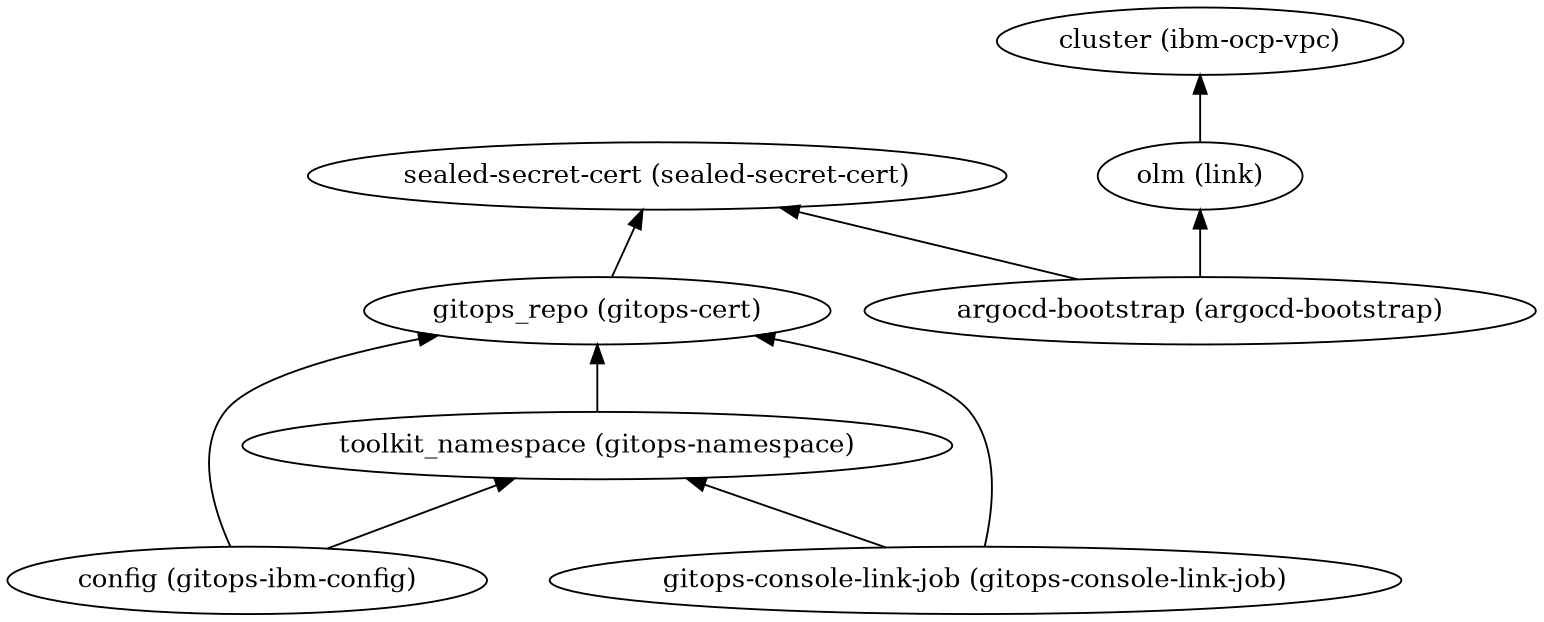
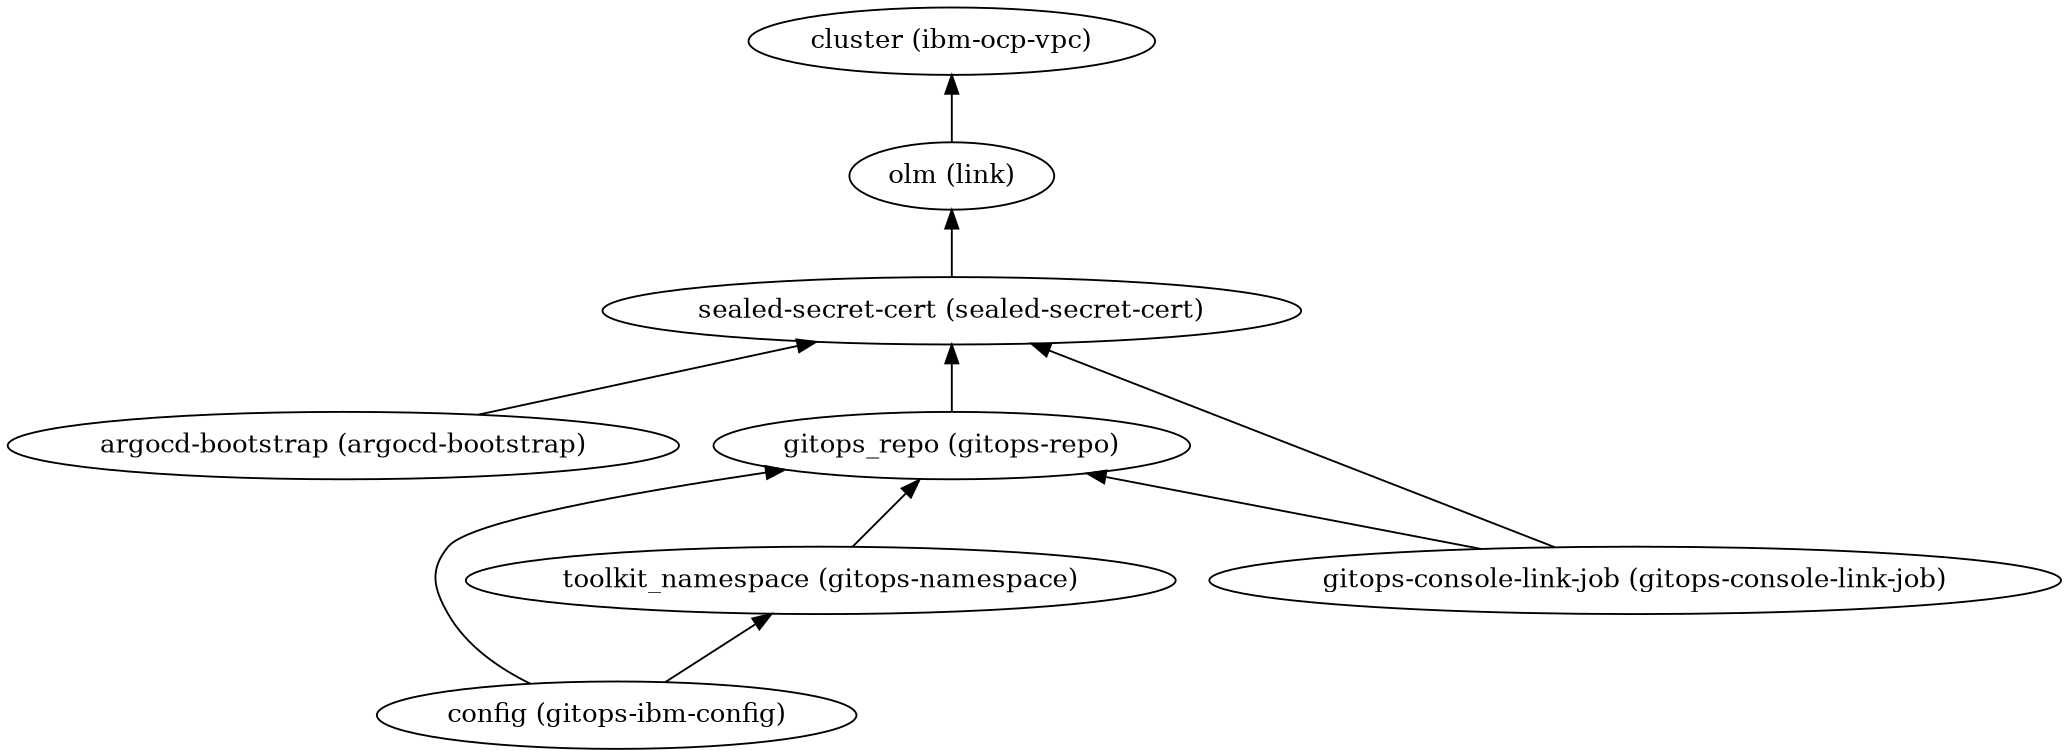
edge "argocd-bootstrap (argocd-bootstrap)" -> "olm (link)": now "sealed-secret-cert (sealed-secret-cert)" -> "olm (link)"
node "gitops_repo (gitops-cert)": label "gitops_repo (gitops-cert)" -> "gitops_repo (gitops-repo)"
edge "gitops-console-link-job (gitops-console-link-job)" -> "toolkit_namespace (gitops-namespace)": now "gitops-console-link-job (gitops-console-link-job)" -> "sealed-secret-cert (sealed-secret-cert)"
